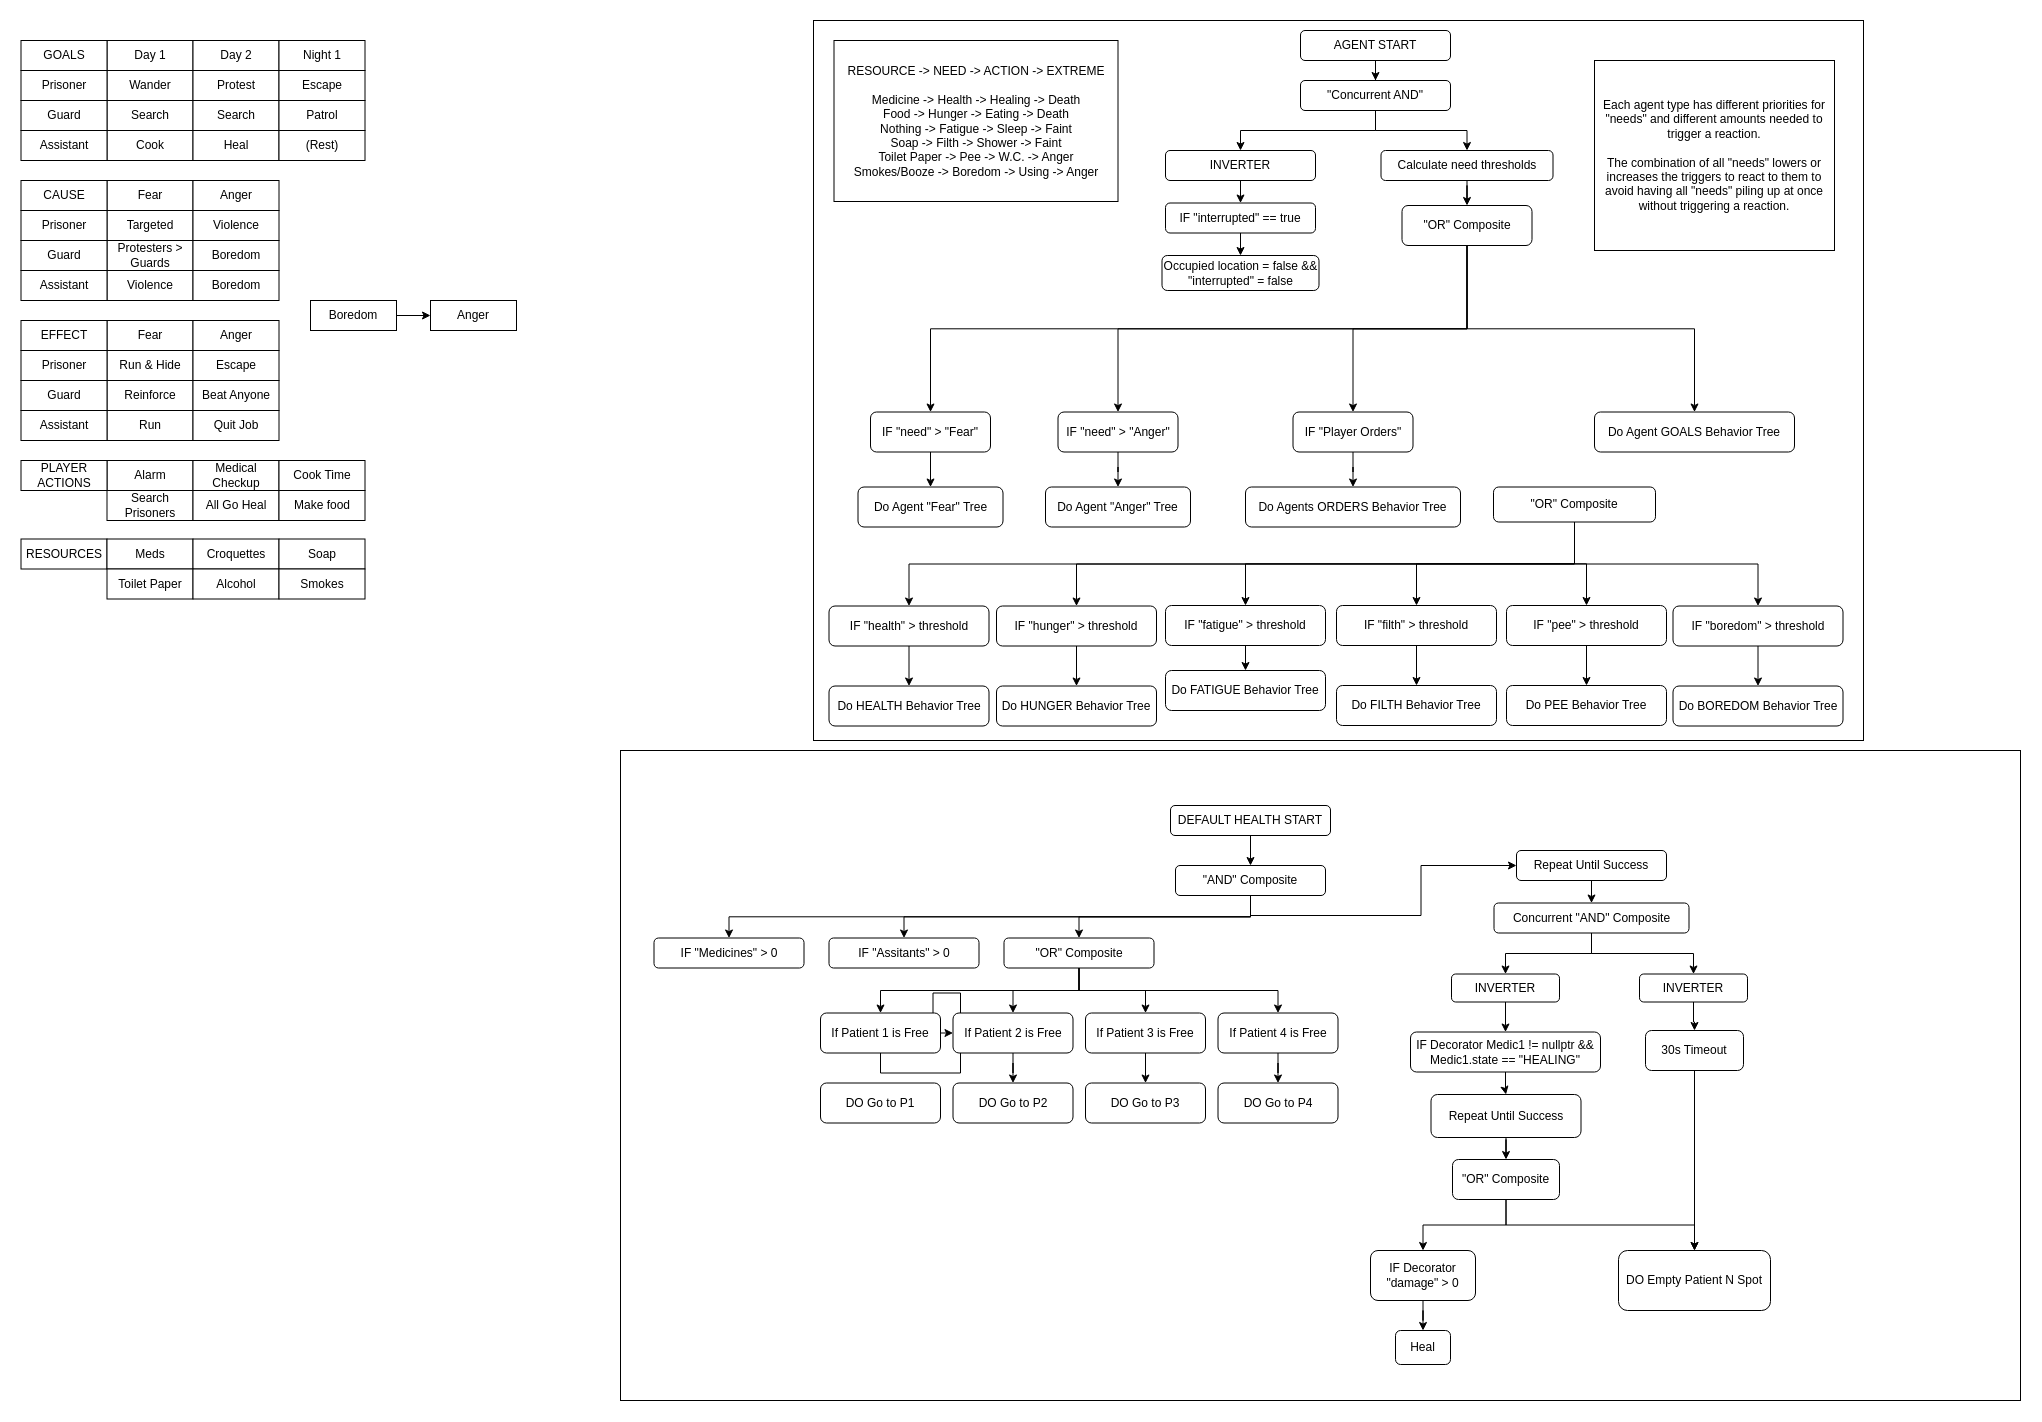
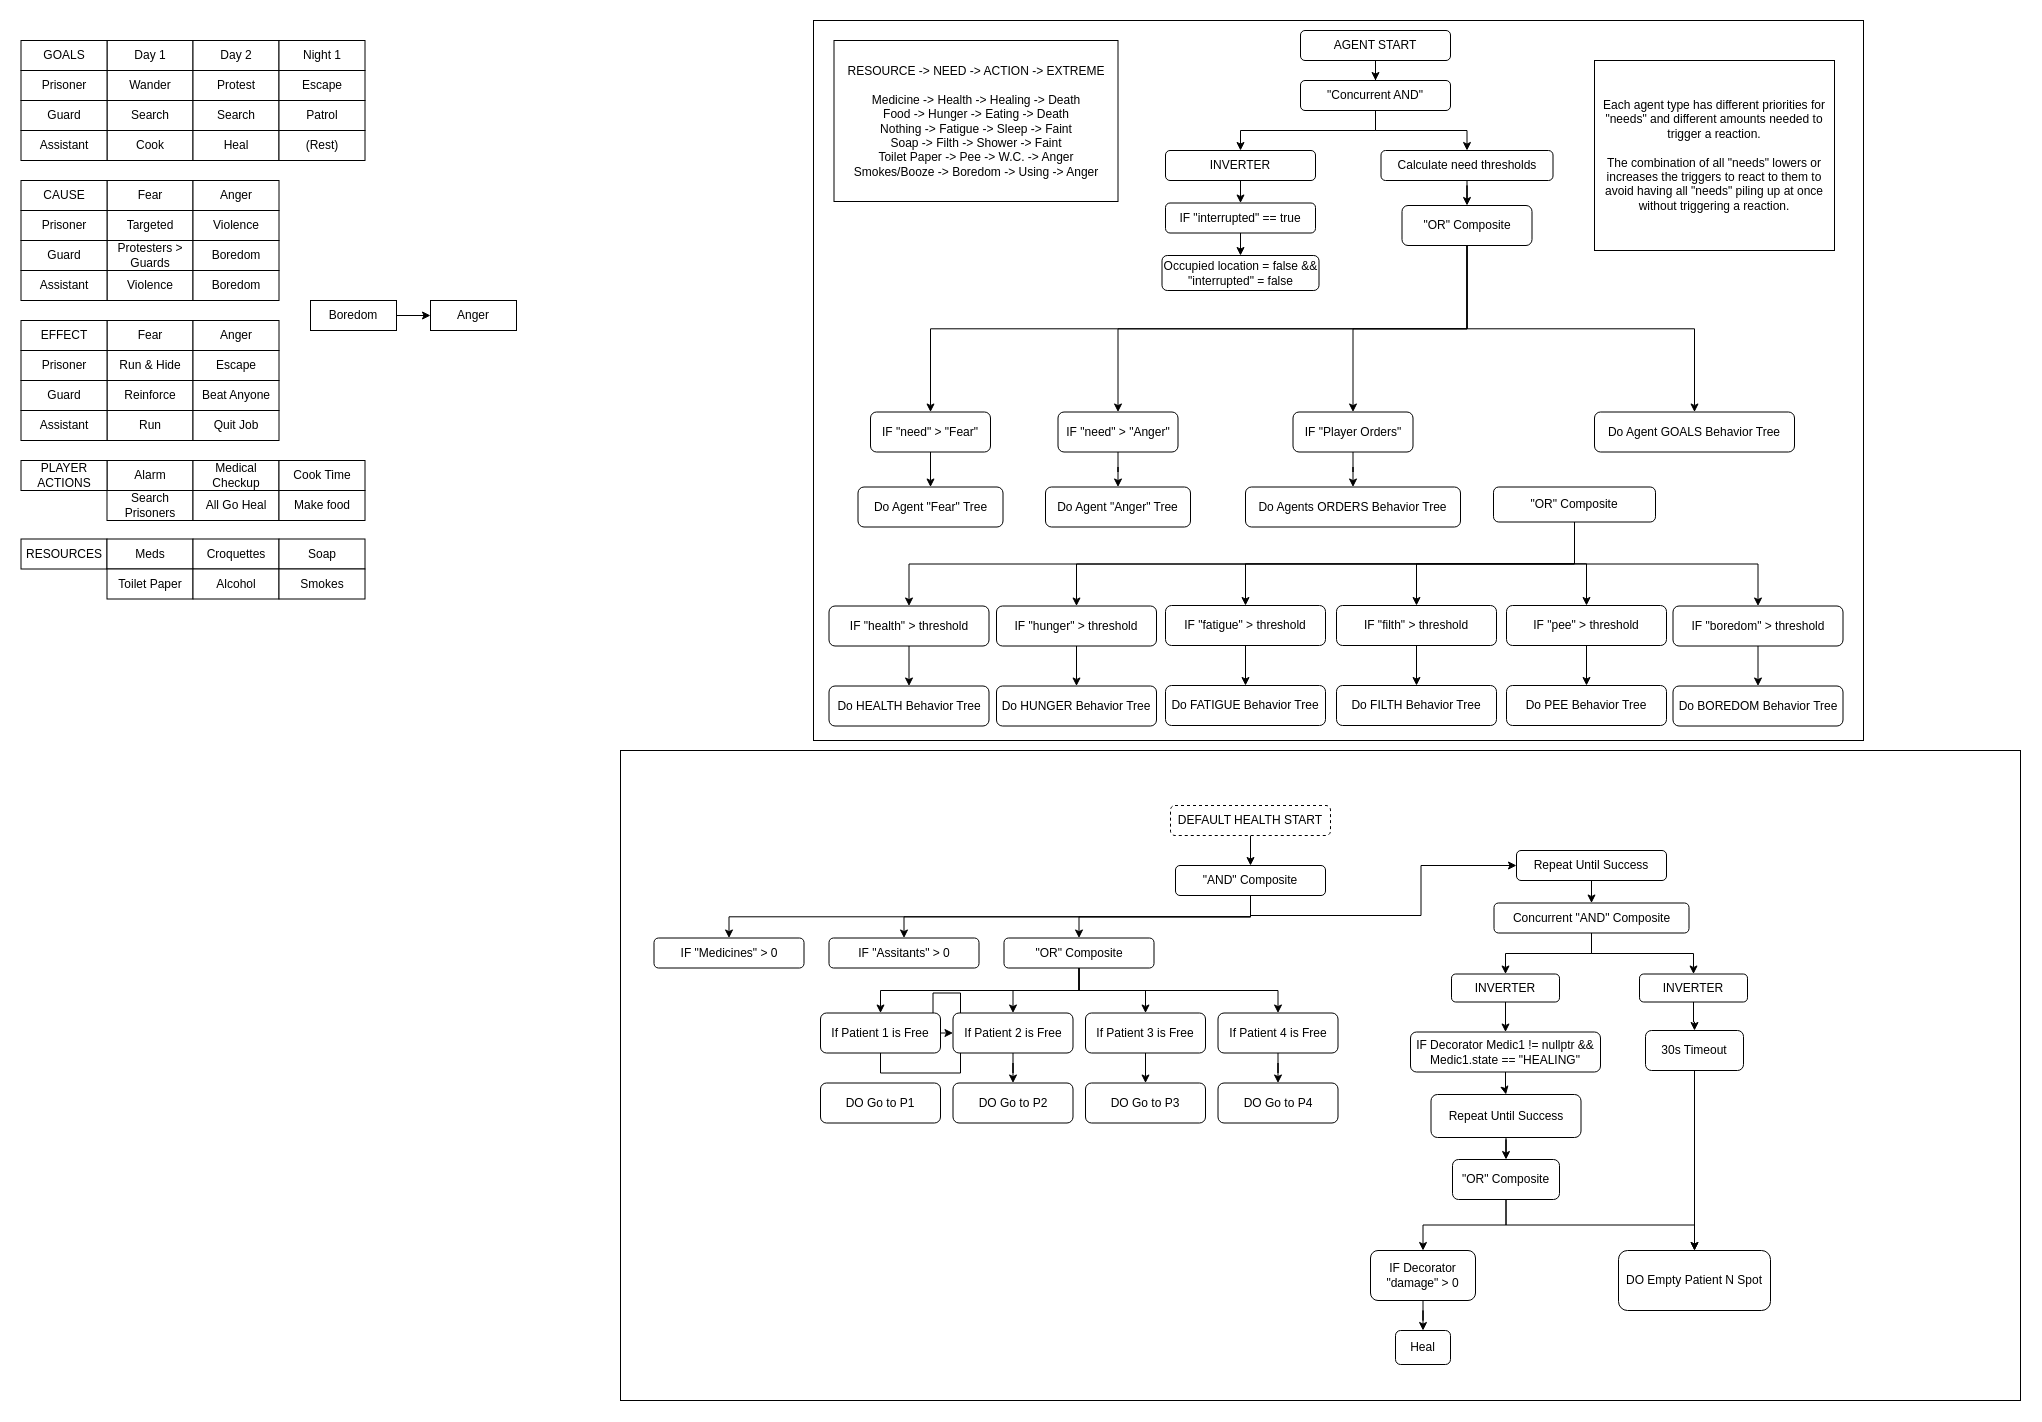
node "Do FATIGUE Behavior Tree": moved (1246, 691) -> (1246, 706)
node "DEFAULT HEALTH START": style solid -> dashed
